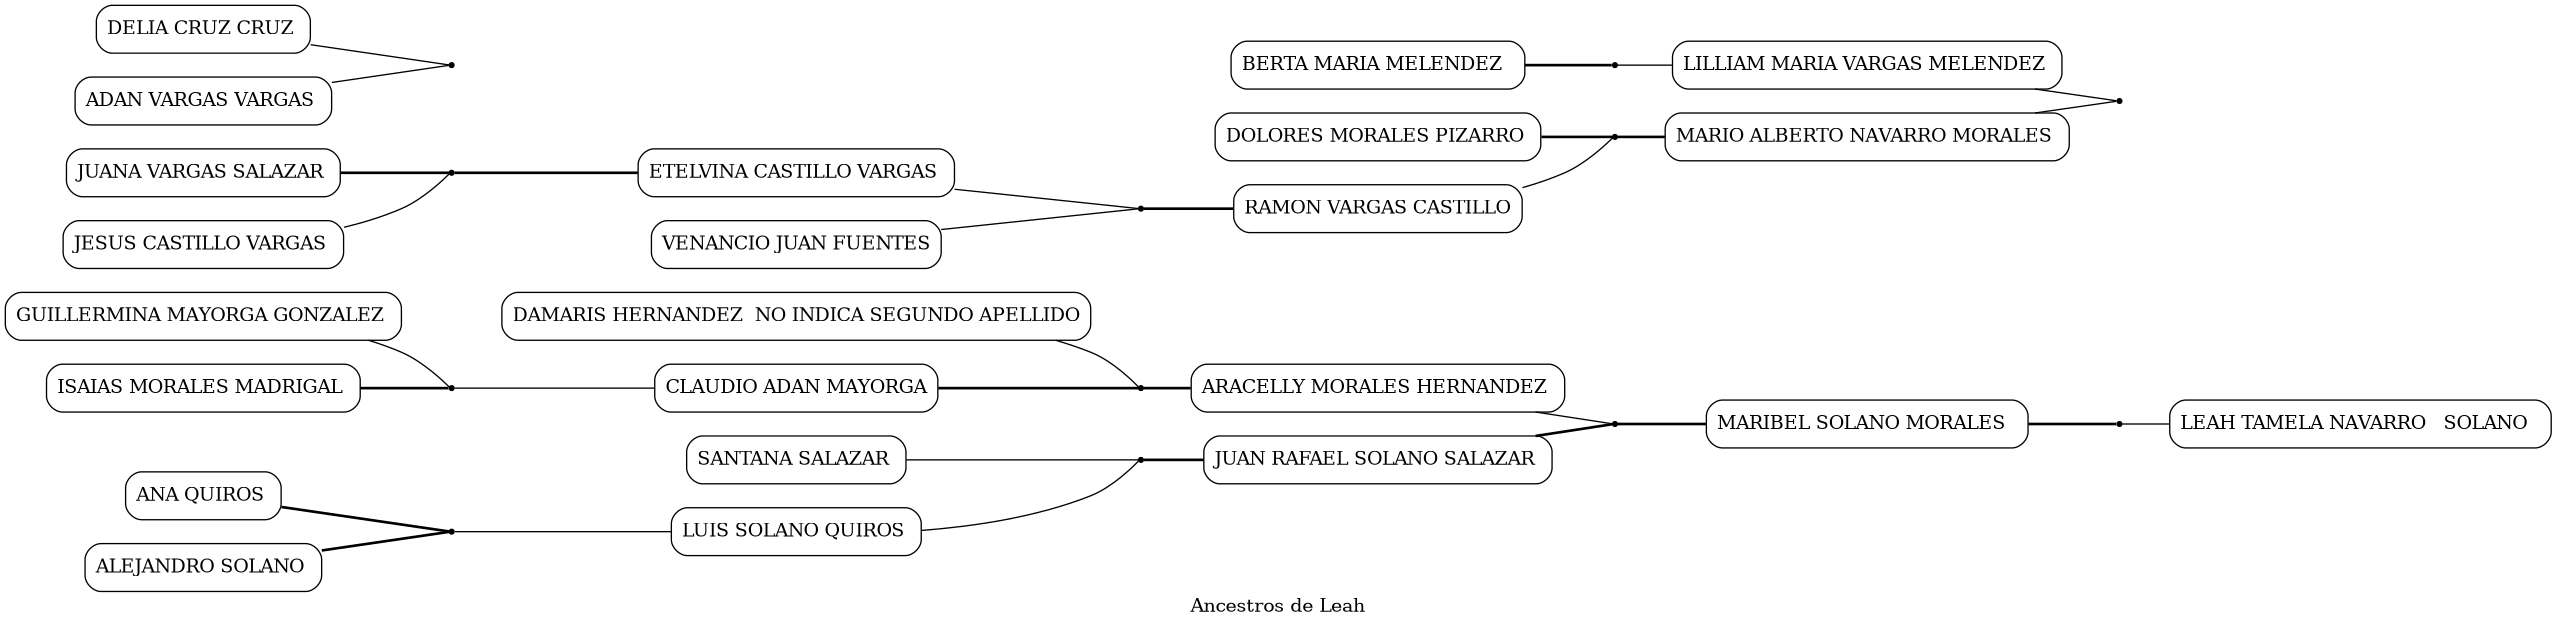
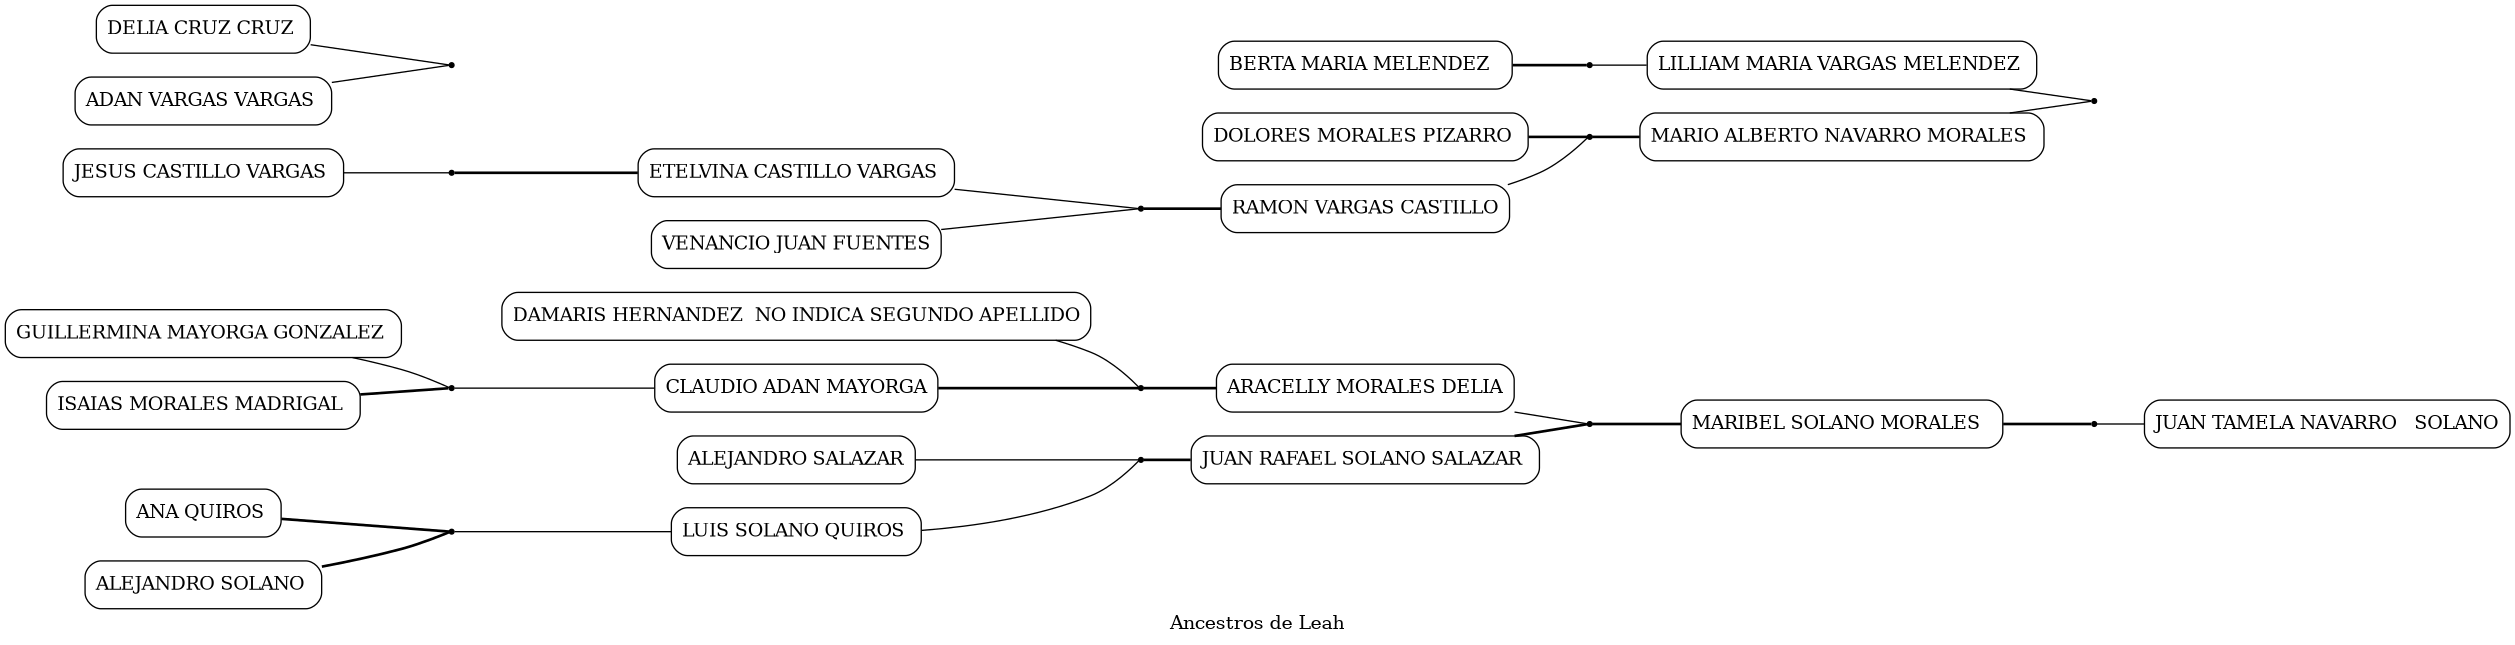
node "JUANA VARGAS SALAZAR": removed
node "ARACELLY MORALES HERNANDEZ": label "ARACELLY MORALES HERNANDEZ" -> "ARACELLY MORALES DELIA"
node "LEAH TAMELA NAVARRO   SOLANO": label "LEAH TAMELA NAVARRO   SOLANO" -> "JUAN TAMELA NAVARRO   SOLANO"
node "SANTANA SALAZAR": label "SANTANA SALAZAR" -> "ALEJANDRO SALAZAR"
